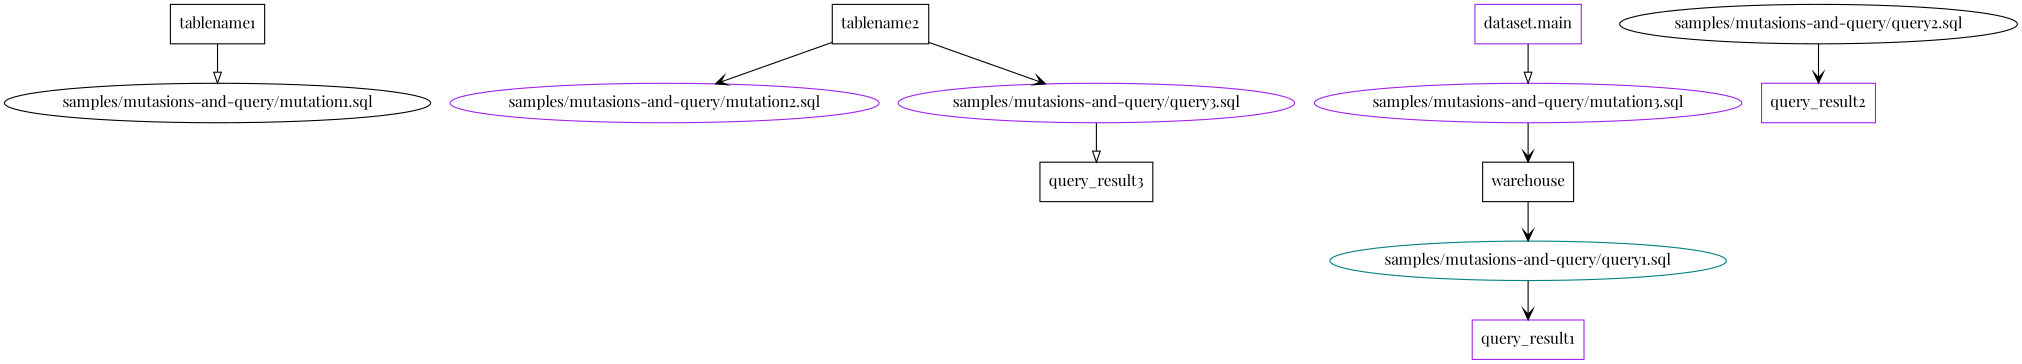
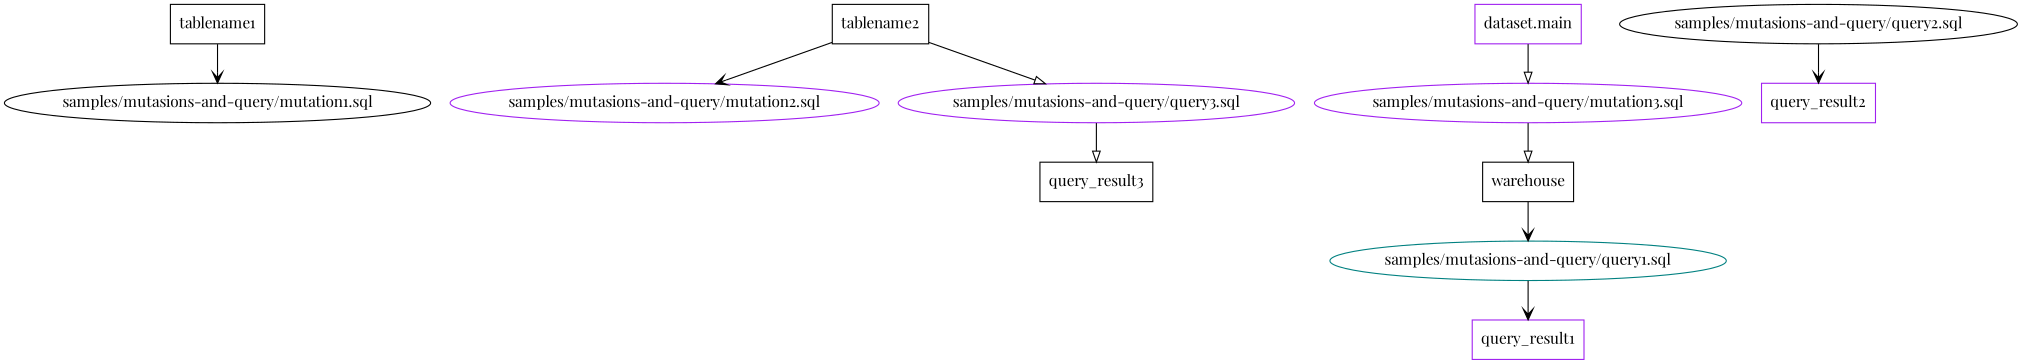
edge "tablename1" -> "samples/mutasions-and-query/mutation1.sql": arrowhead onormal -> vee
edge "tablename2" -> "samples/mutasions-and-query/query3.sql": arrowhead vee -> onormal
edge "samples/mutasions-and-query/mutation3.sql" -> "warehouse": arrowhead vee -> onormal
